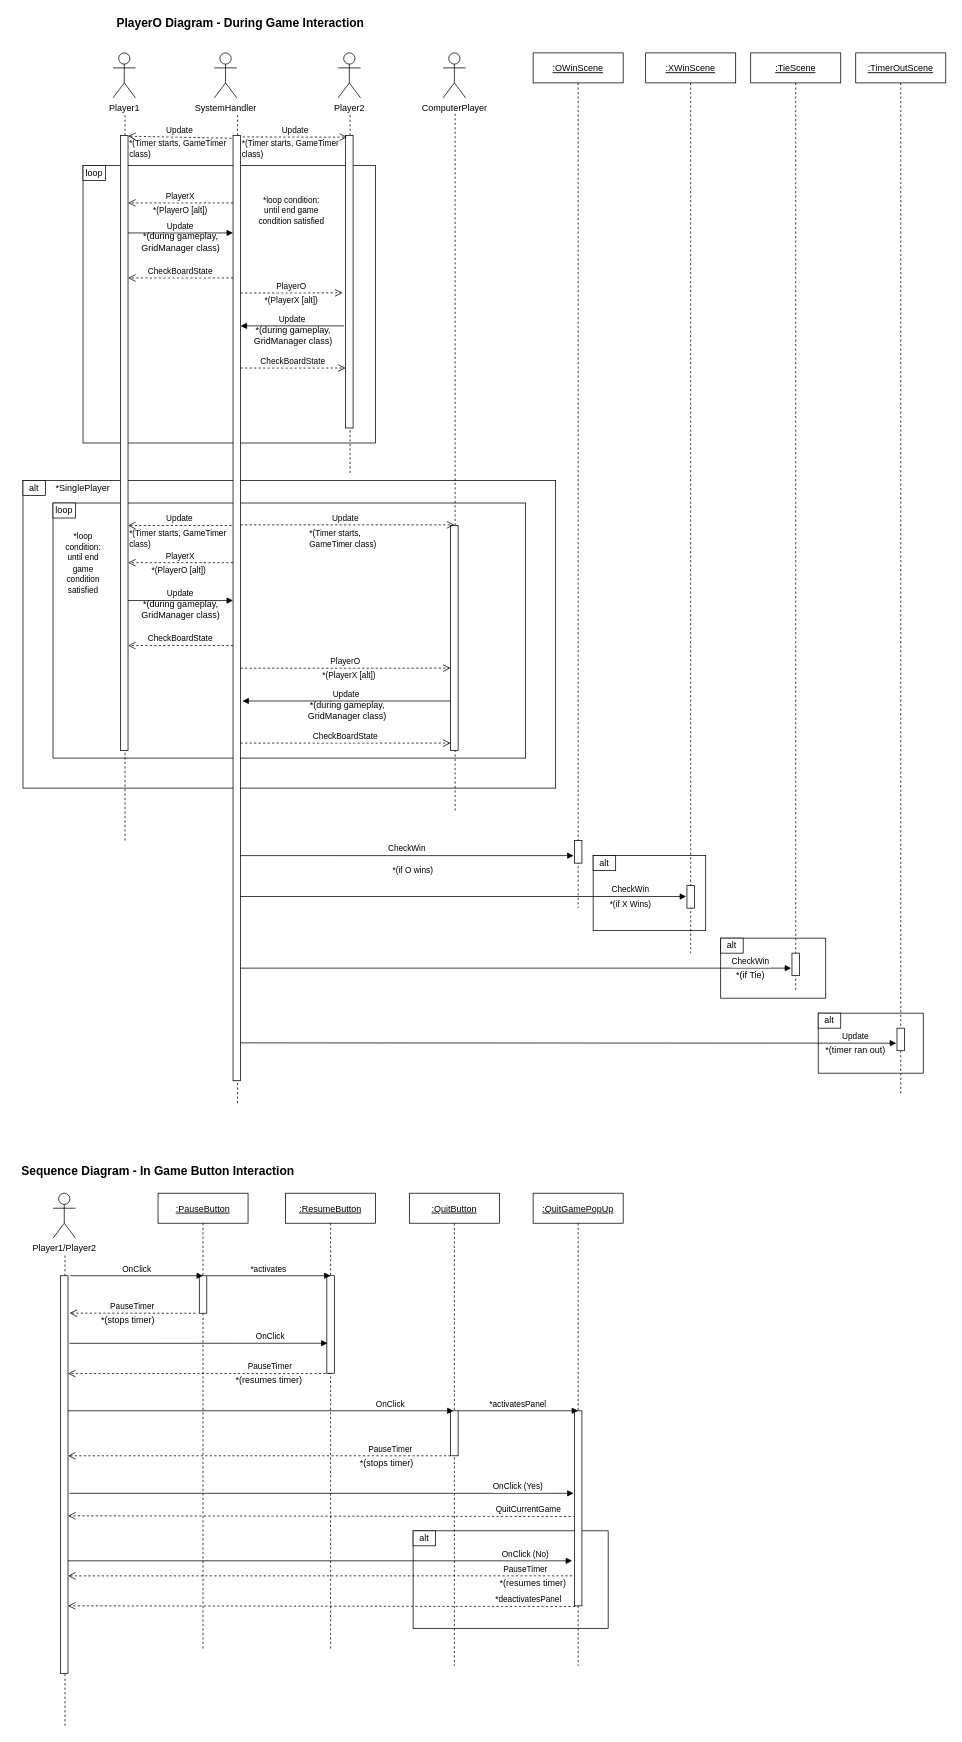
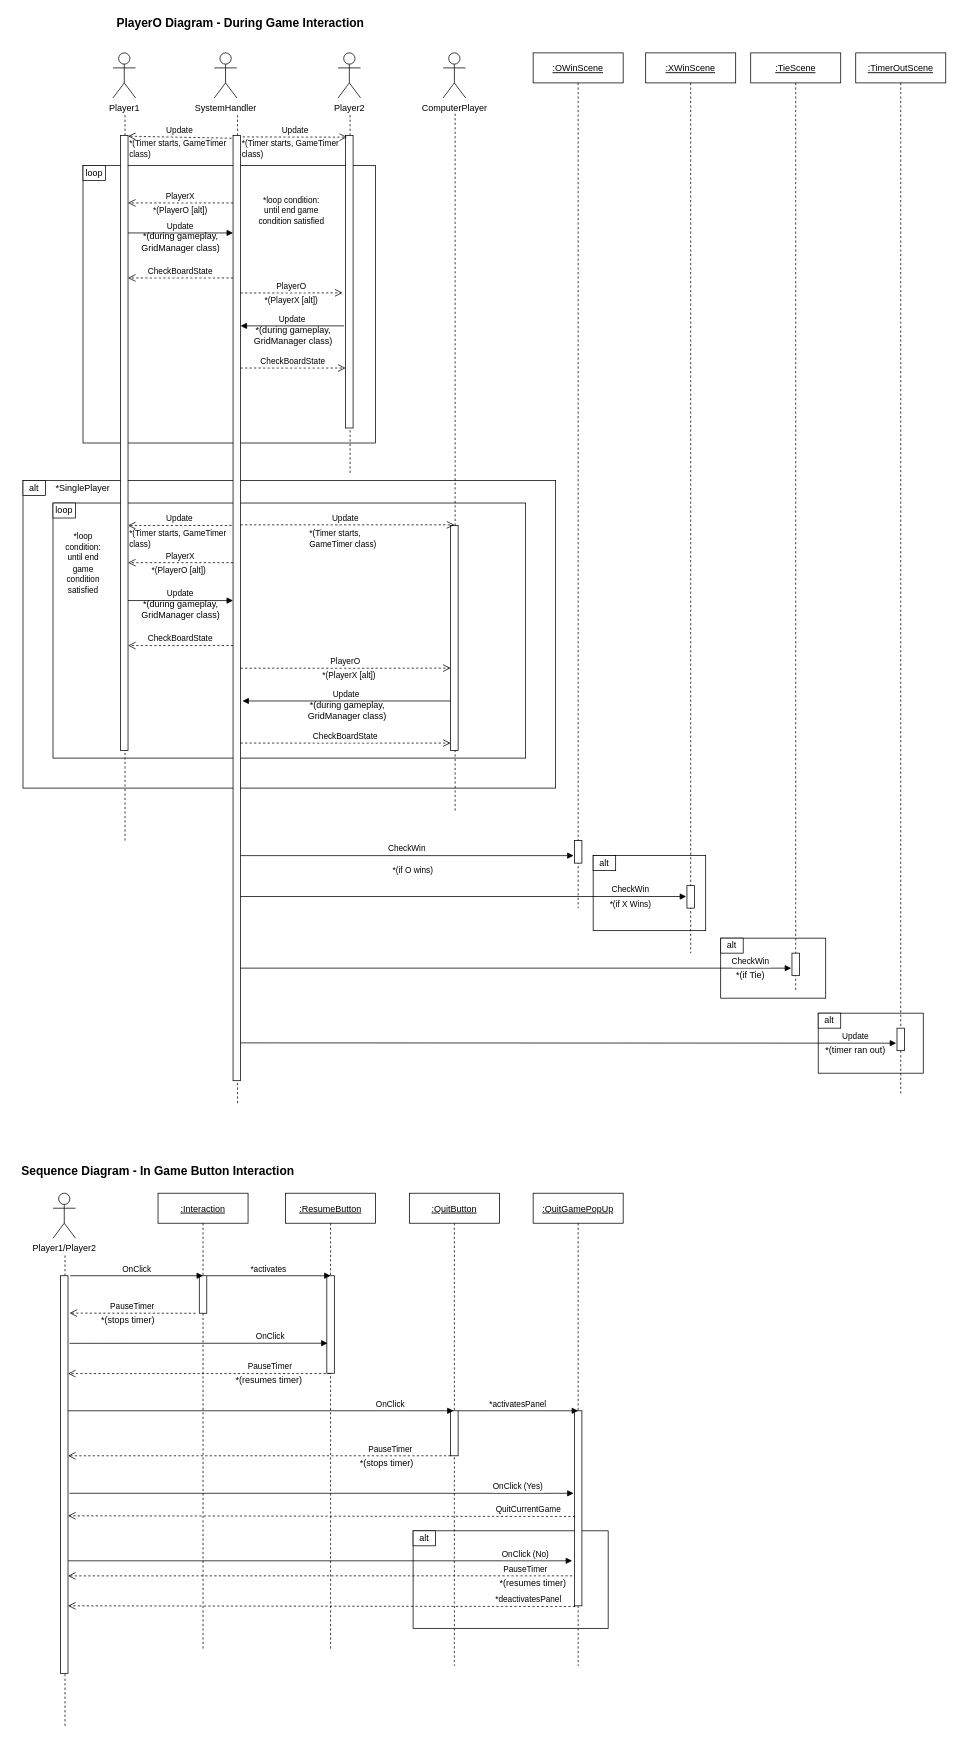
node ":PauseButton": label ":PauseButton" -> ":Interaction"
